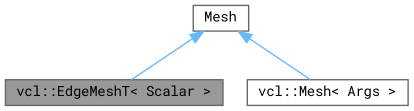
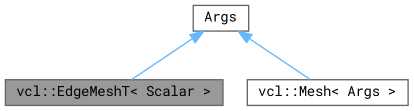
node "Mesh": label "Mesh" -> "Args"
